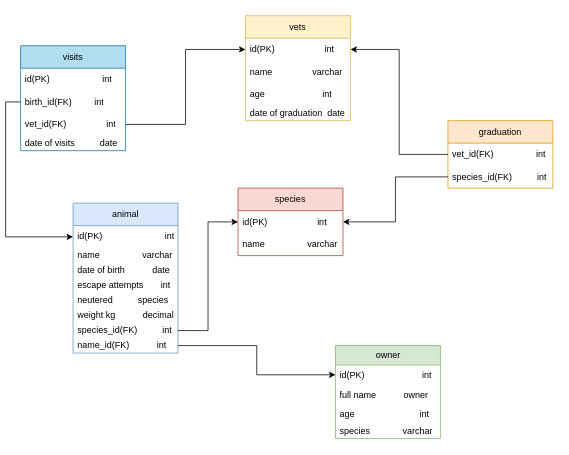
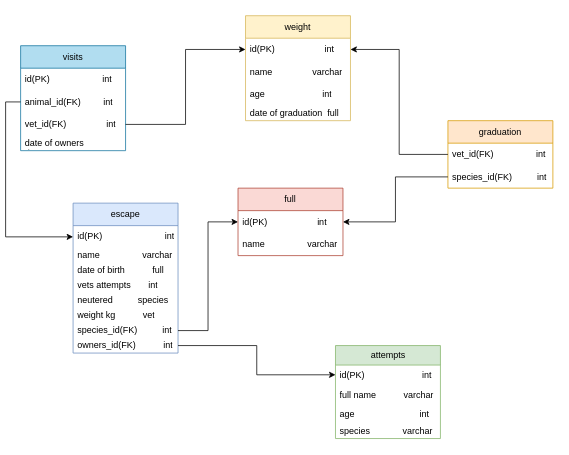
node "vets": label "vets" -> "weight"
node "birth_id(FK) int": label "birth_id(FK) int" -> "animal_id(FK) int"
node "date of graduation date": label "date of graduation date" -> "date of graduation full"
node "date of visits date": label "date of visits date" -> "date of owners date"
node "species": label "species" -> "full"
node "animal": label "animal" -> "escape"
node "date of birth date": label "date of birth date" -> "date of birth full"
node "escape attempts int": label "escape attempts int" -> "vets attempts int"
node "weight kg decimal": label "weight kg decimal" -> "weight kg vet"
node "name_id(FK) int": label "name_id(FK) int" -> "owners_id(FK) int"
node "owner": label "owner" -> "attempts"
node "full name owner": label "full name owner" -> "full name varchar"
